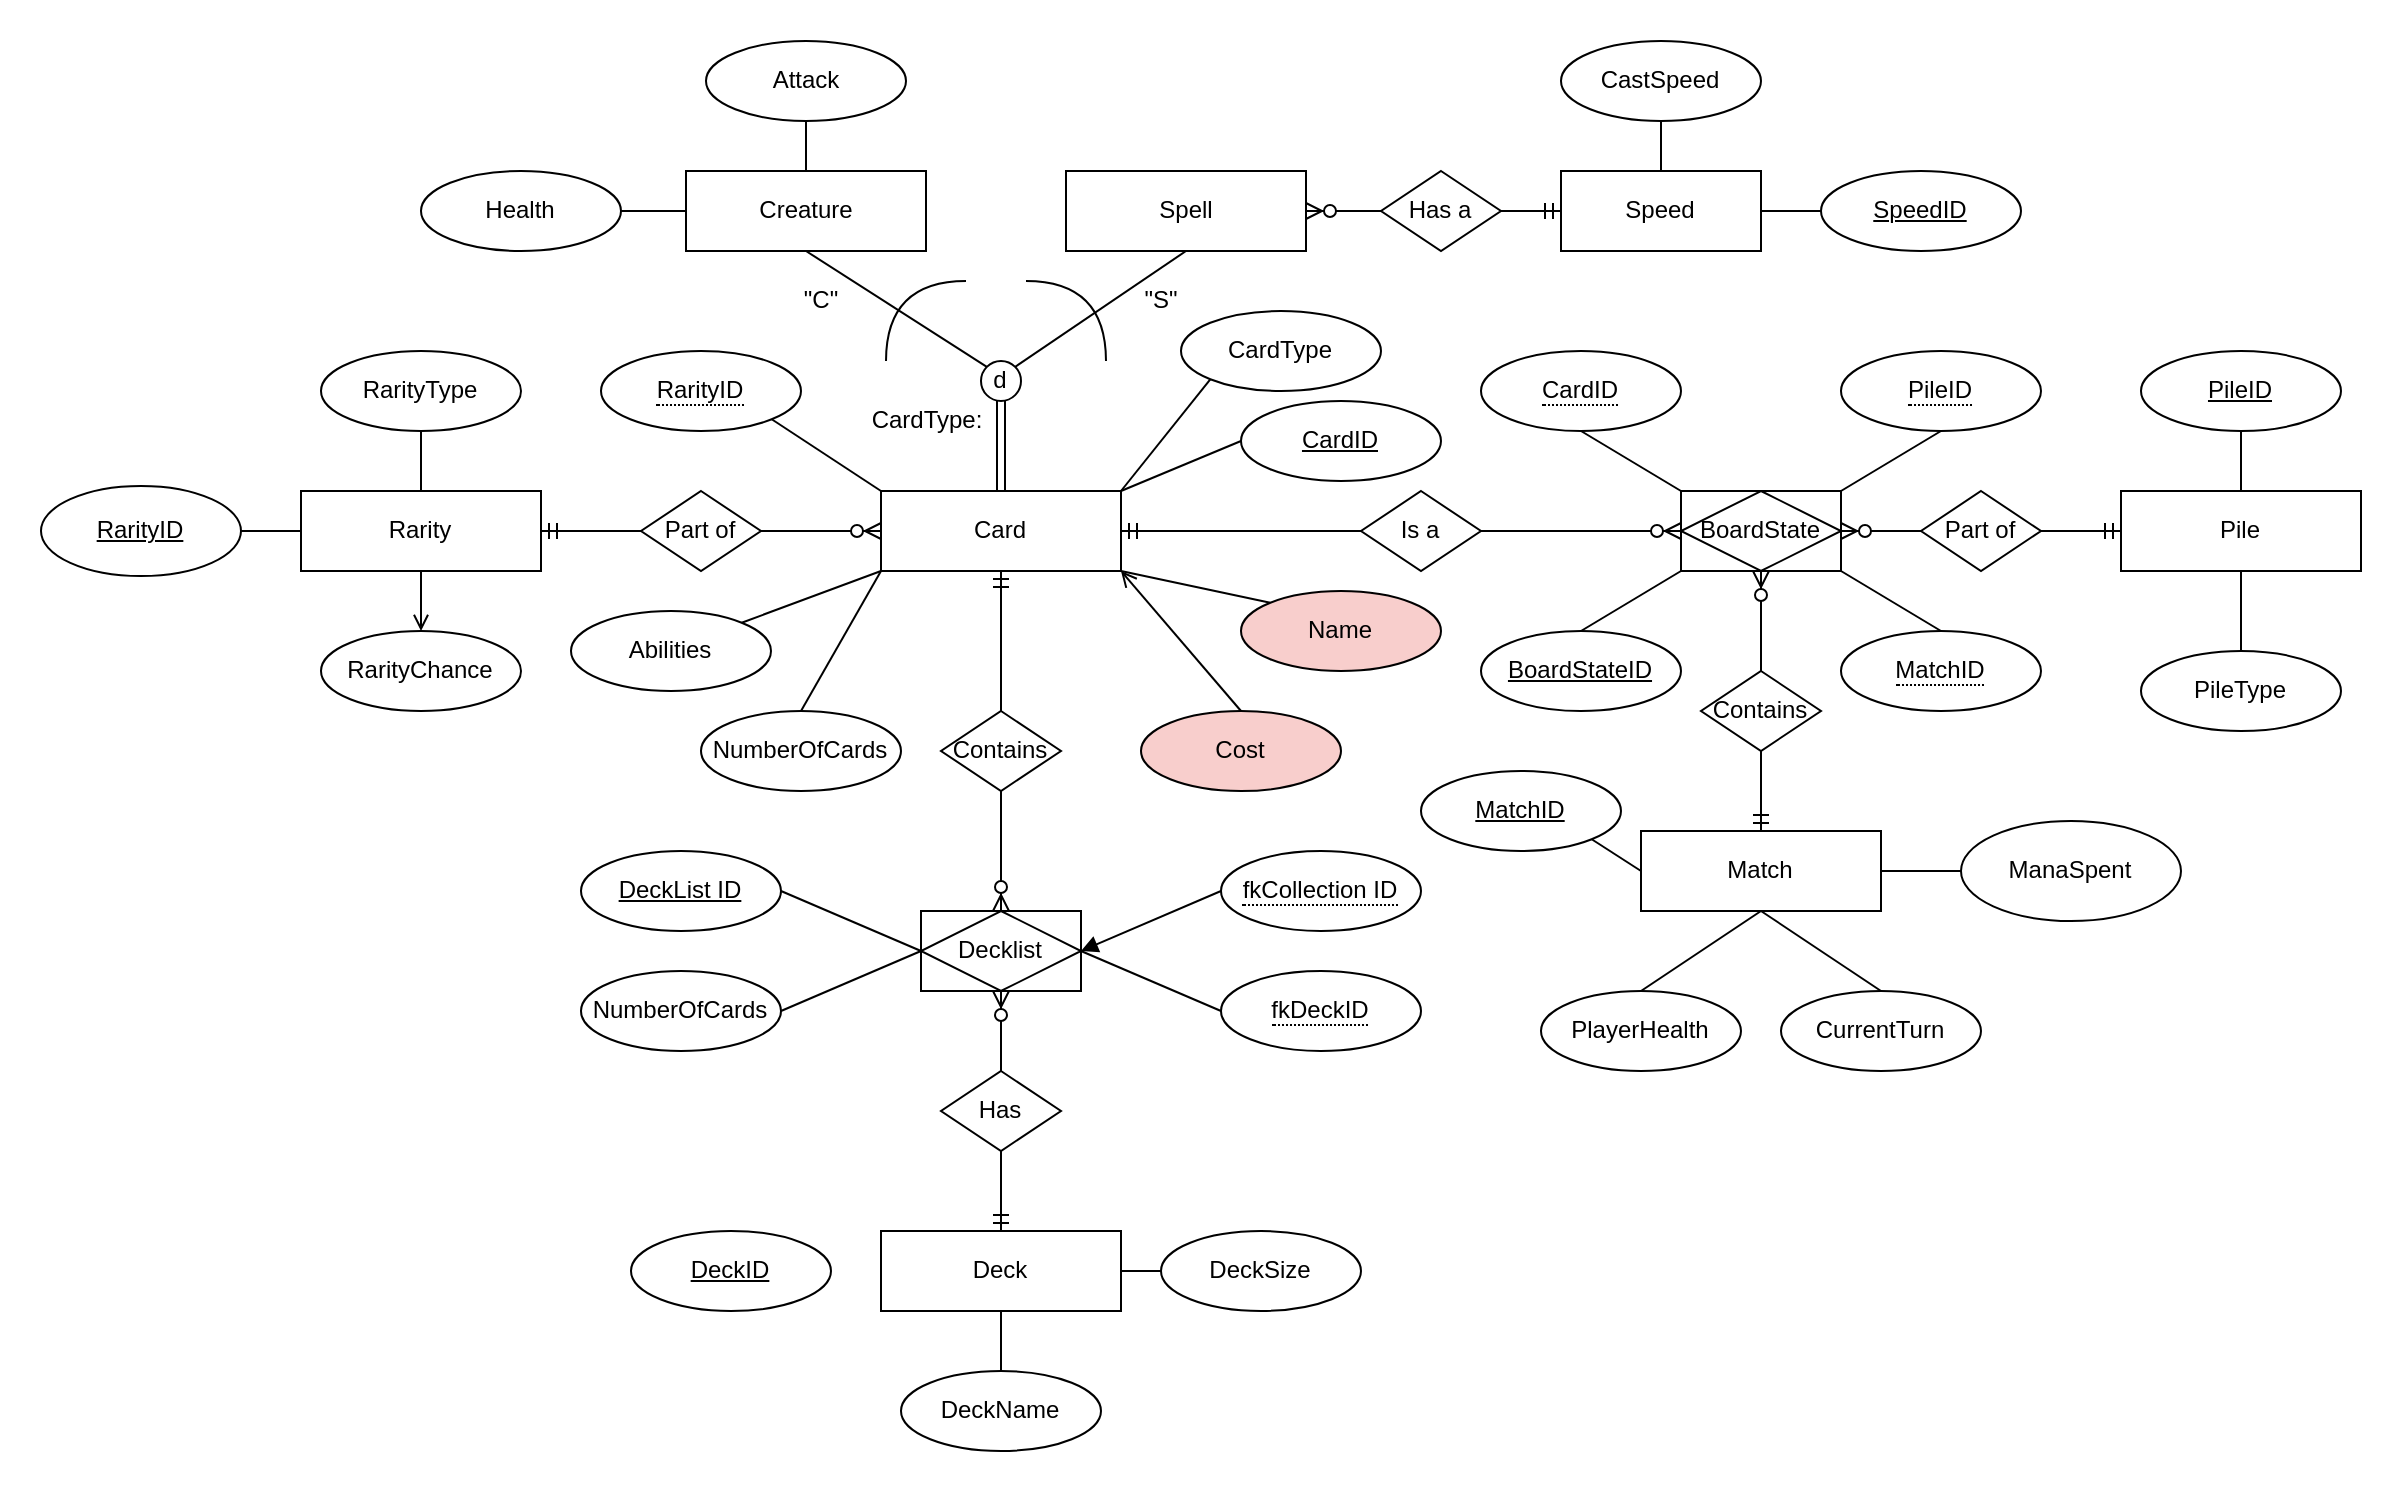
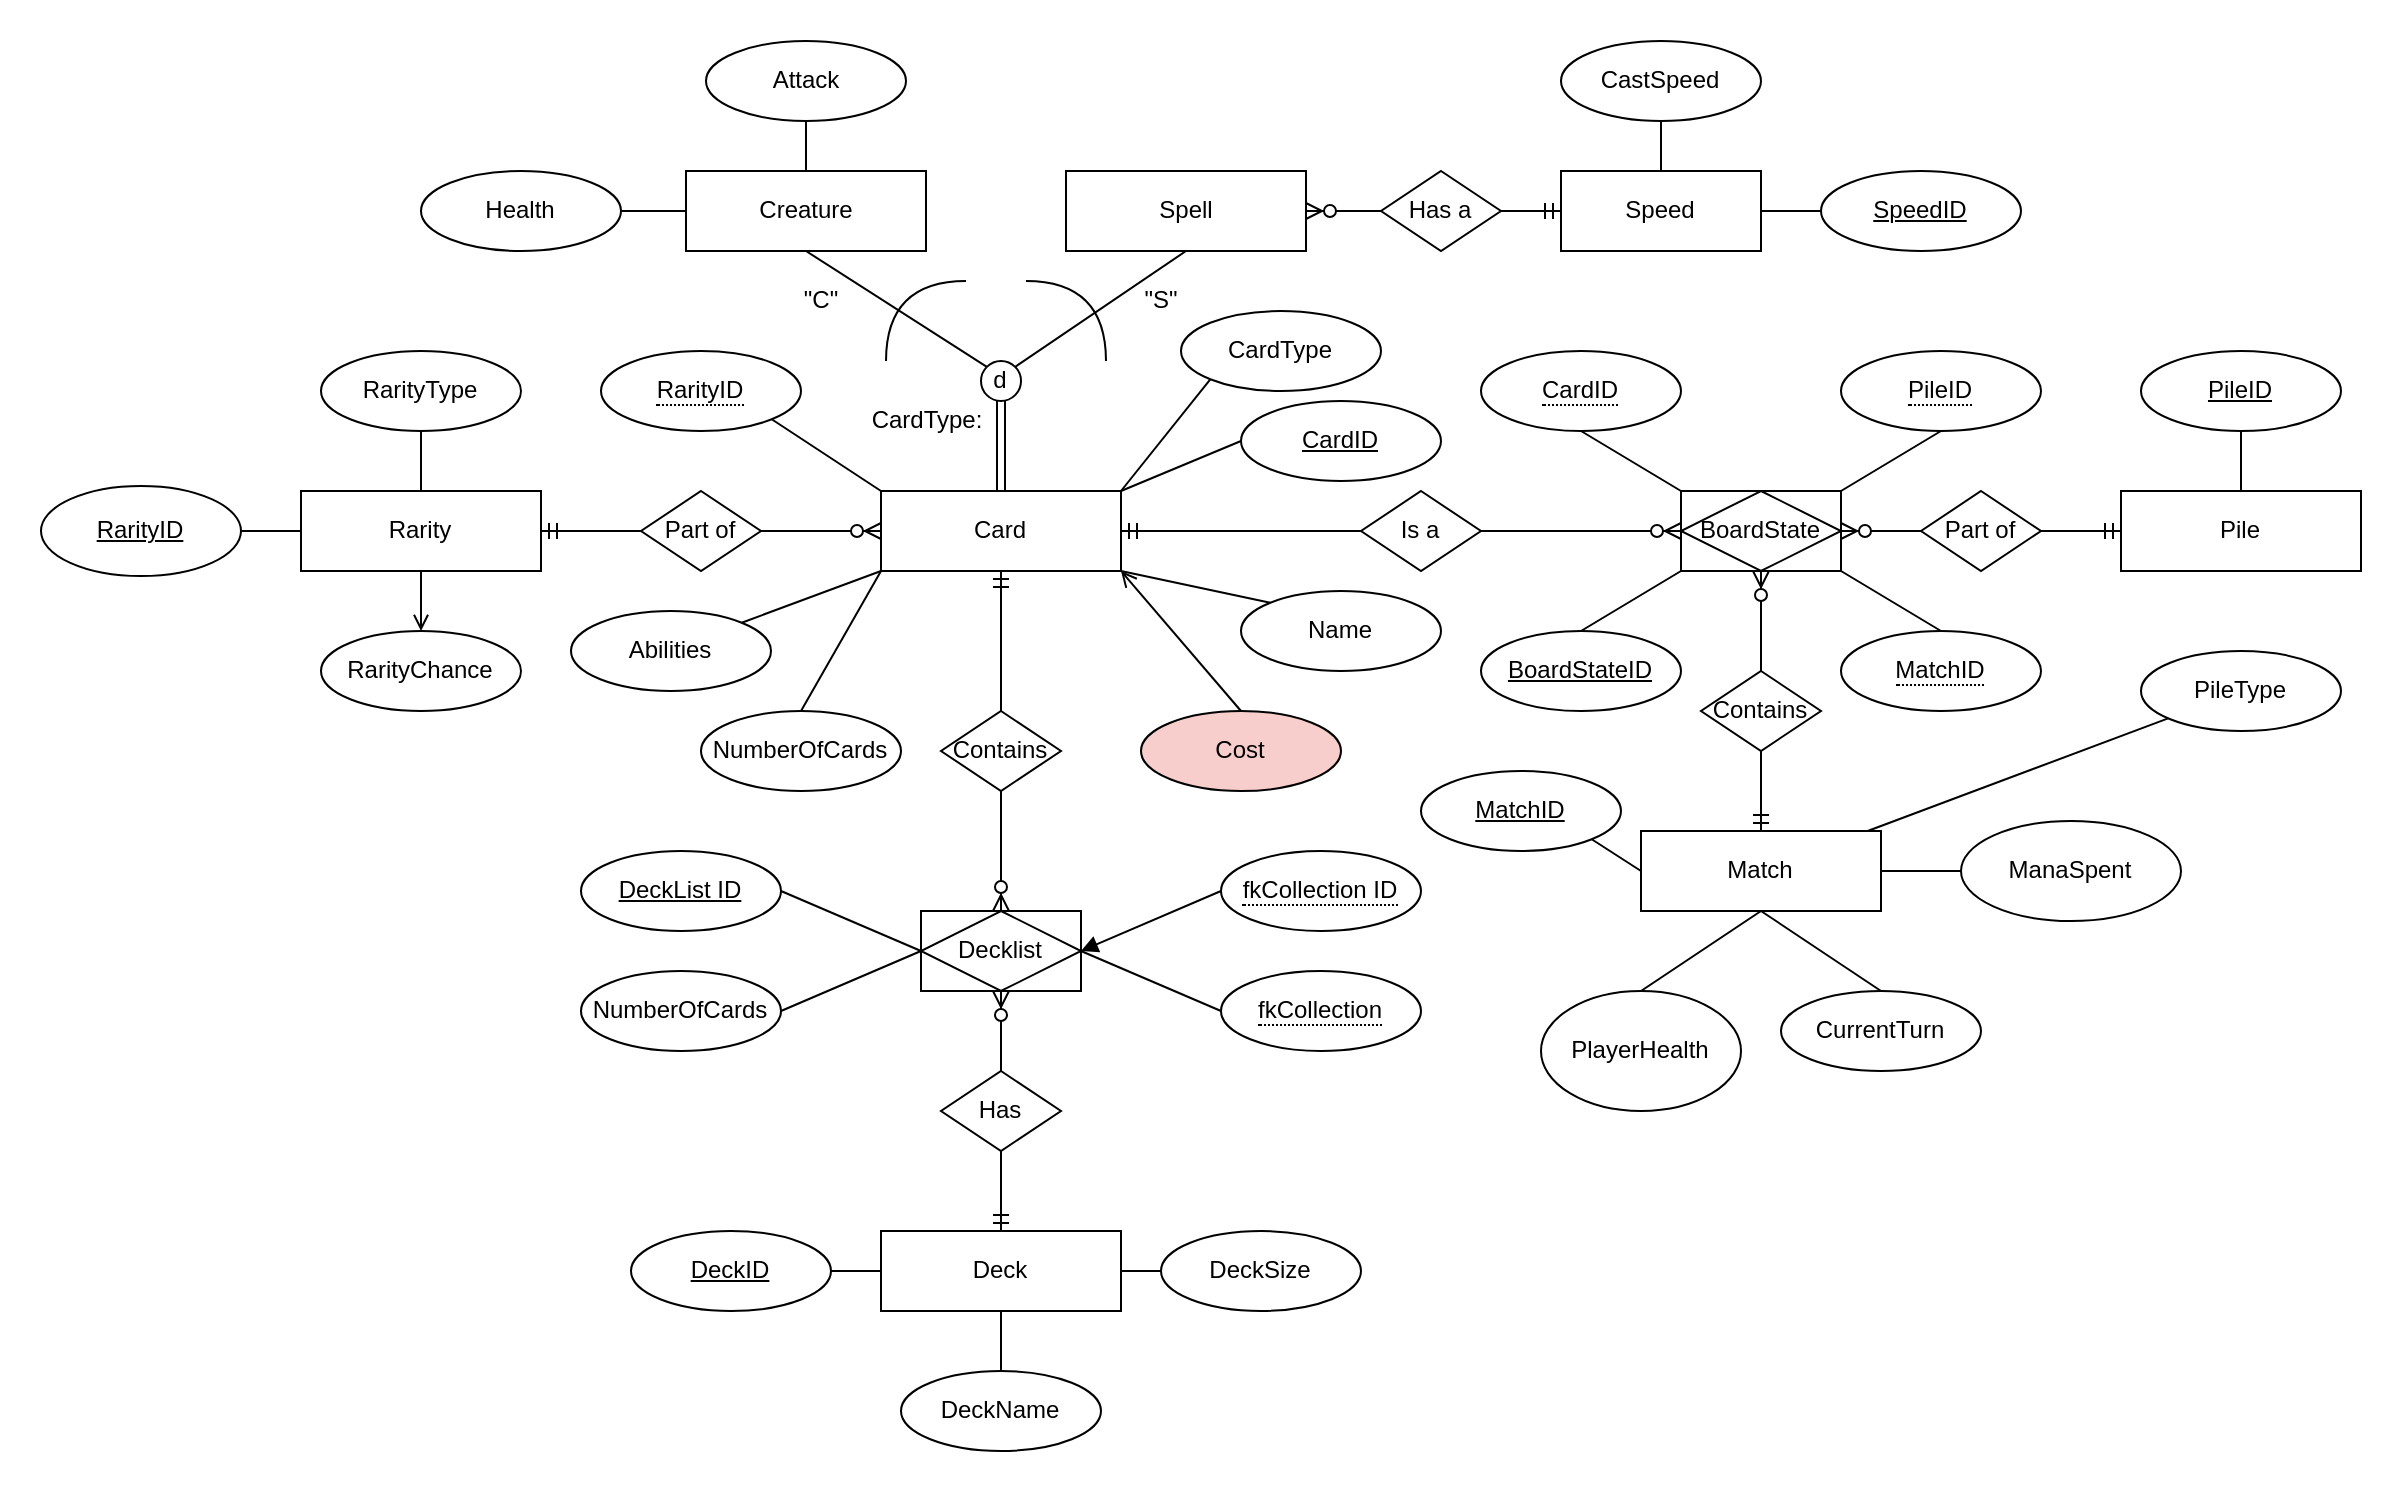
edge "Pile" -- "PileType": now "Match" -- "PileType"
node "Name": fillcolor #f8cecc -> #ffffff
node "fkDeckID": label "fkDeckID" -> "fkCollection"
node "PlayerHealth": size 200x80 -> 200x120
edge "DeckID" -- "Deck": added
